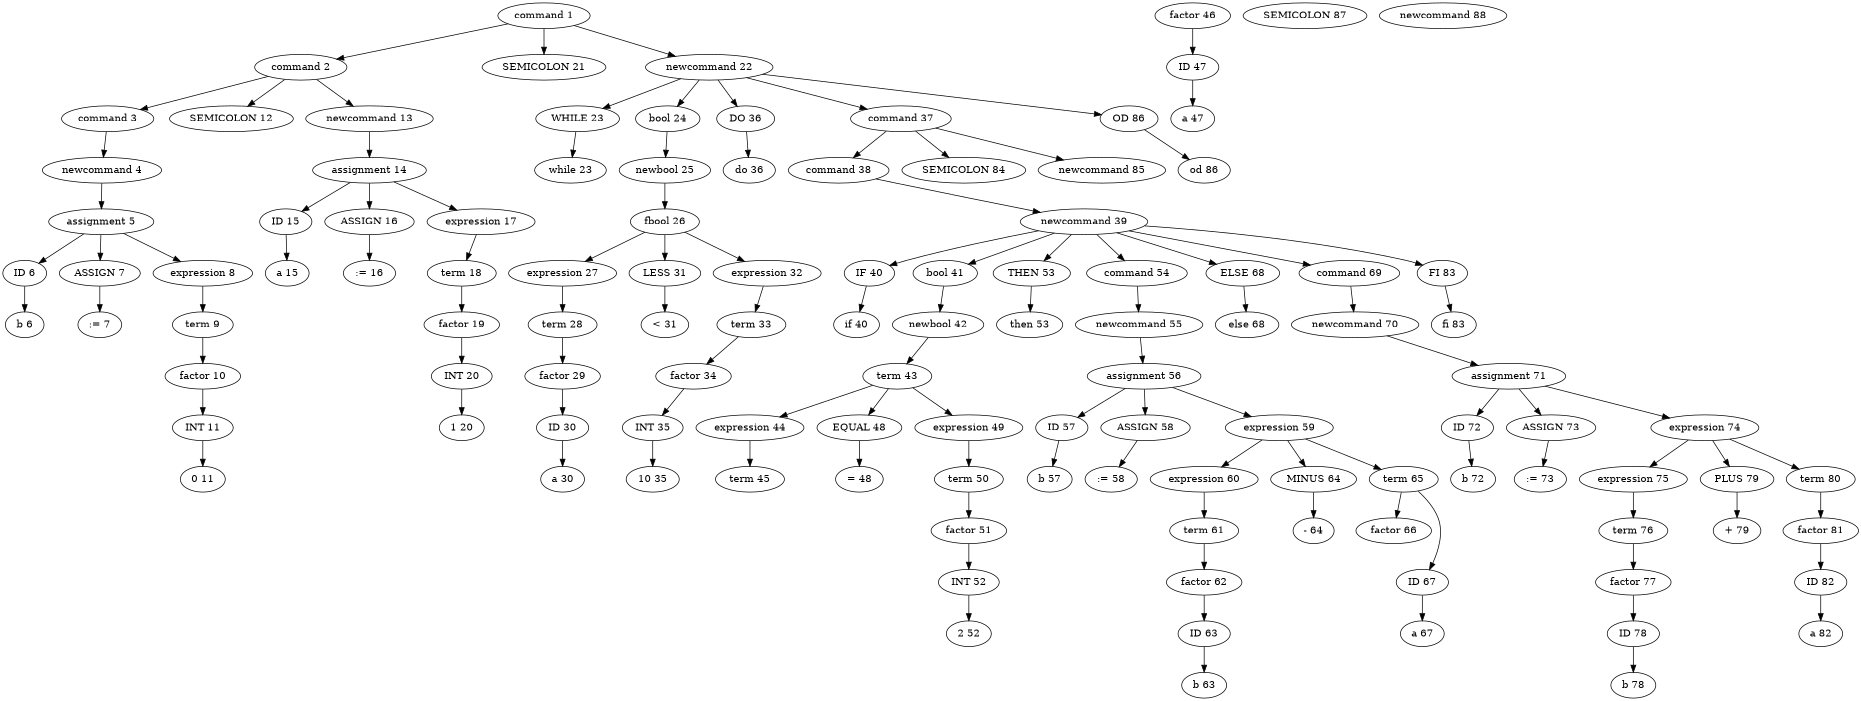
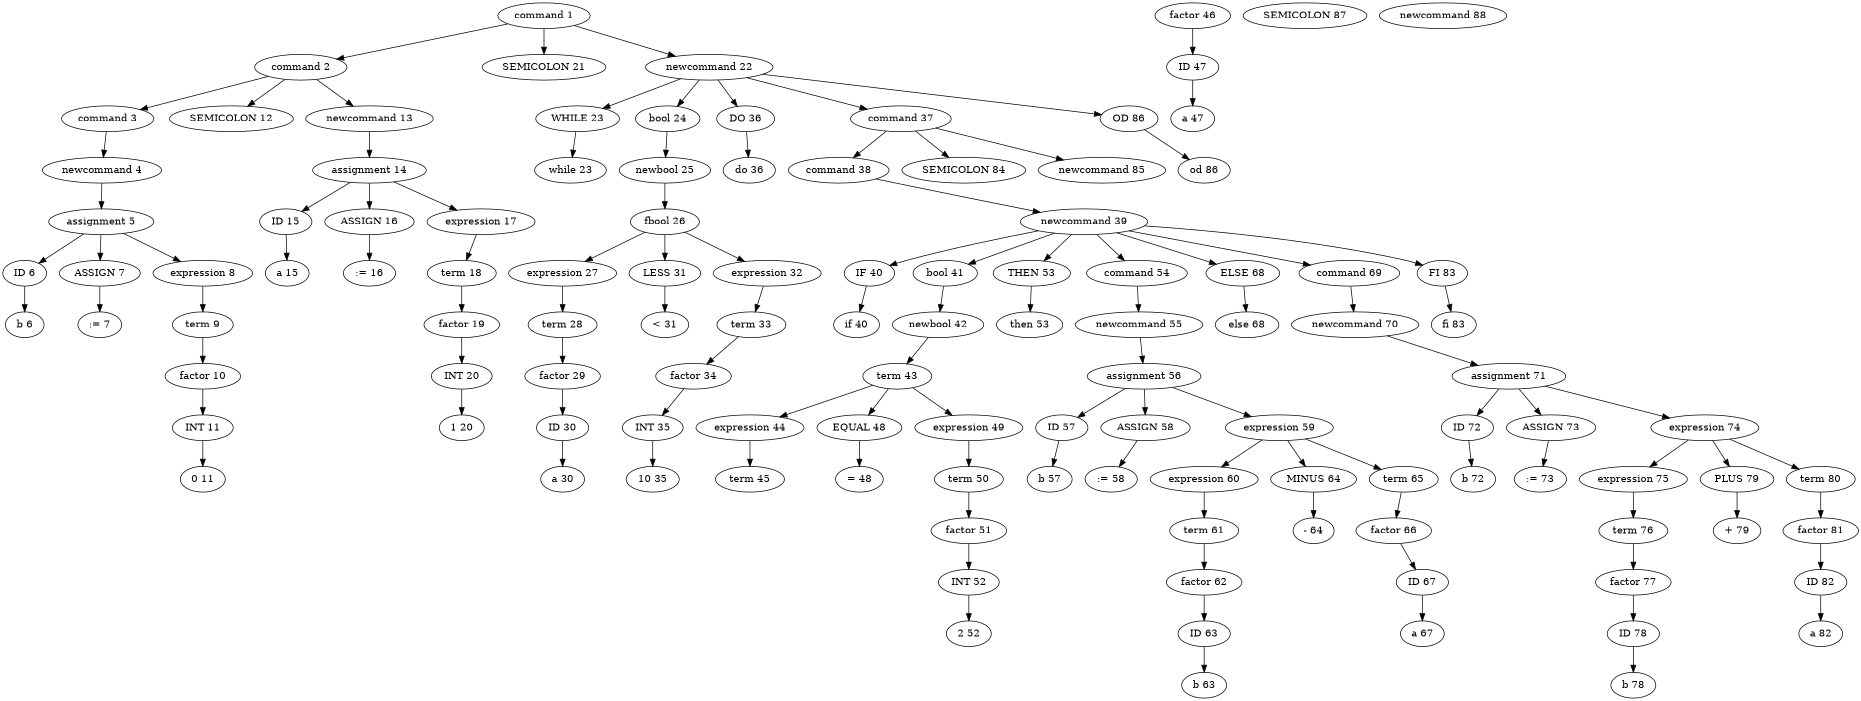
edge "term 65" -> "ID 67": now "factor 66" -> "ID 67"
